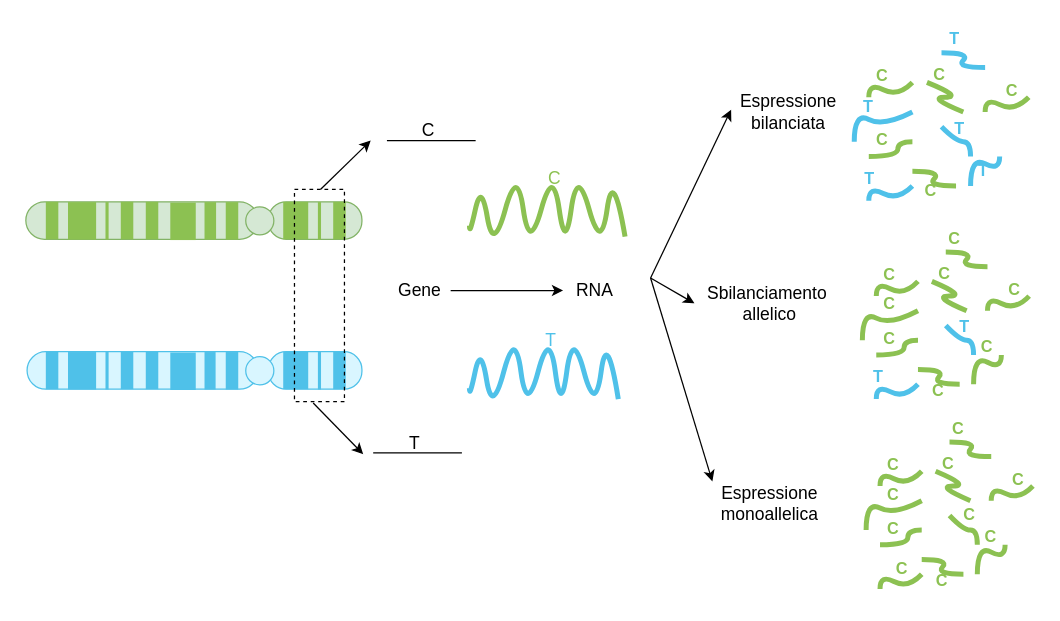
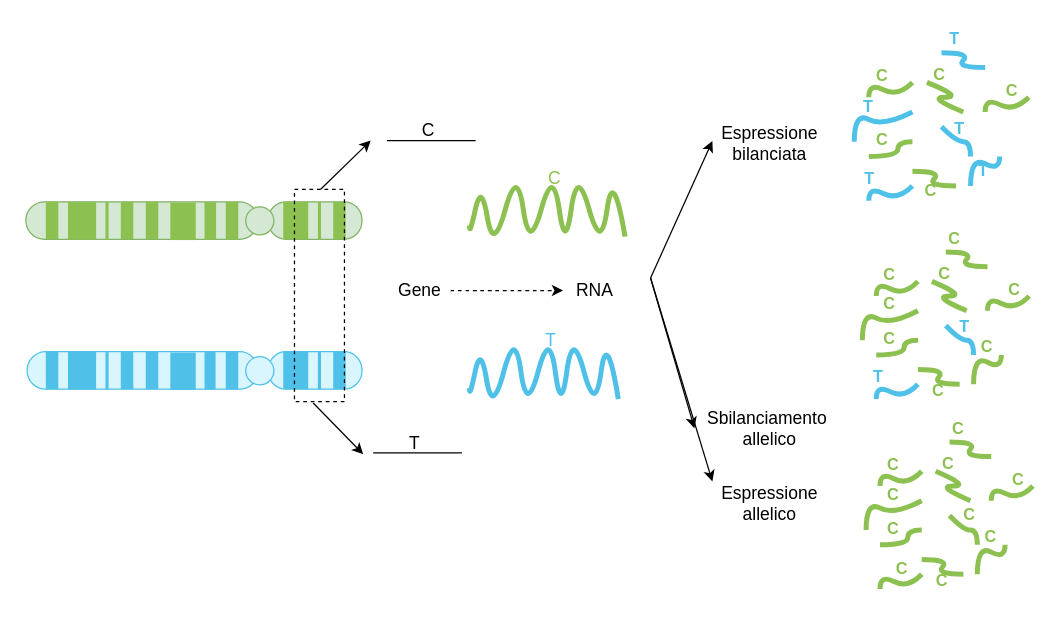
node "Espressione bilanciata": moved (788, 112) -> (769, 143)
edge "Gene" -> "RNA": style solid -> dashed
node "Sbilanciamento allelico": moved (769, 303) -> (769, 428)
node "Espressione monoallelica": label "Espressione monoallelica" -> "Espressione allelico"
